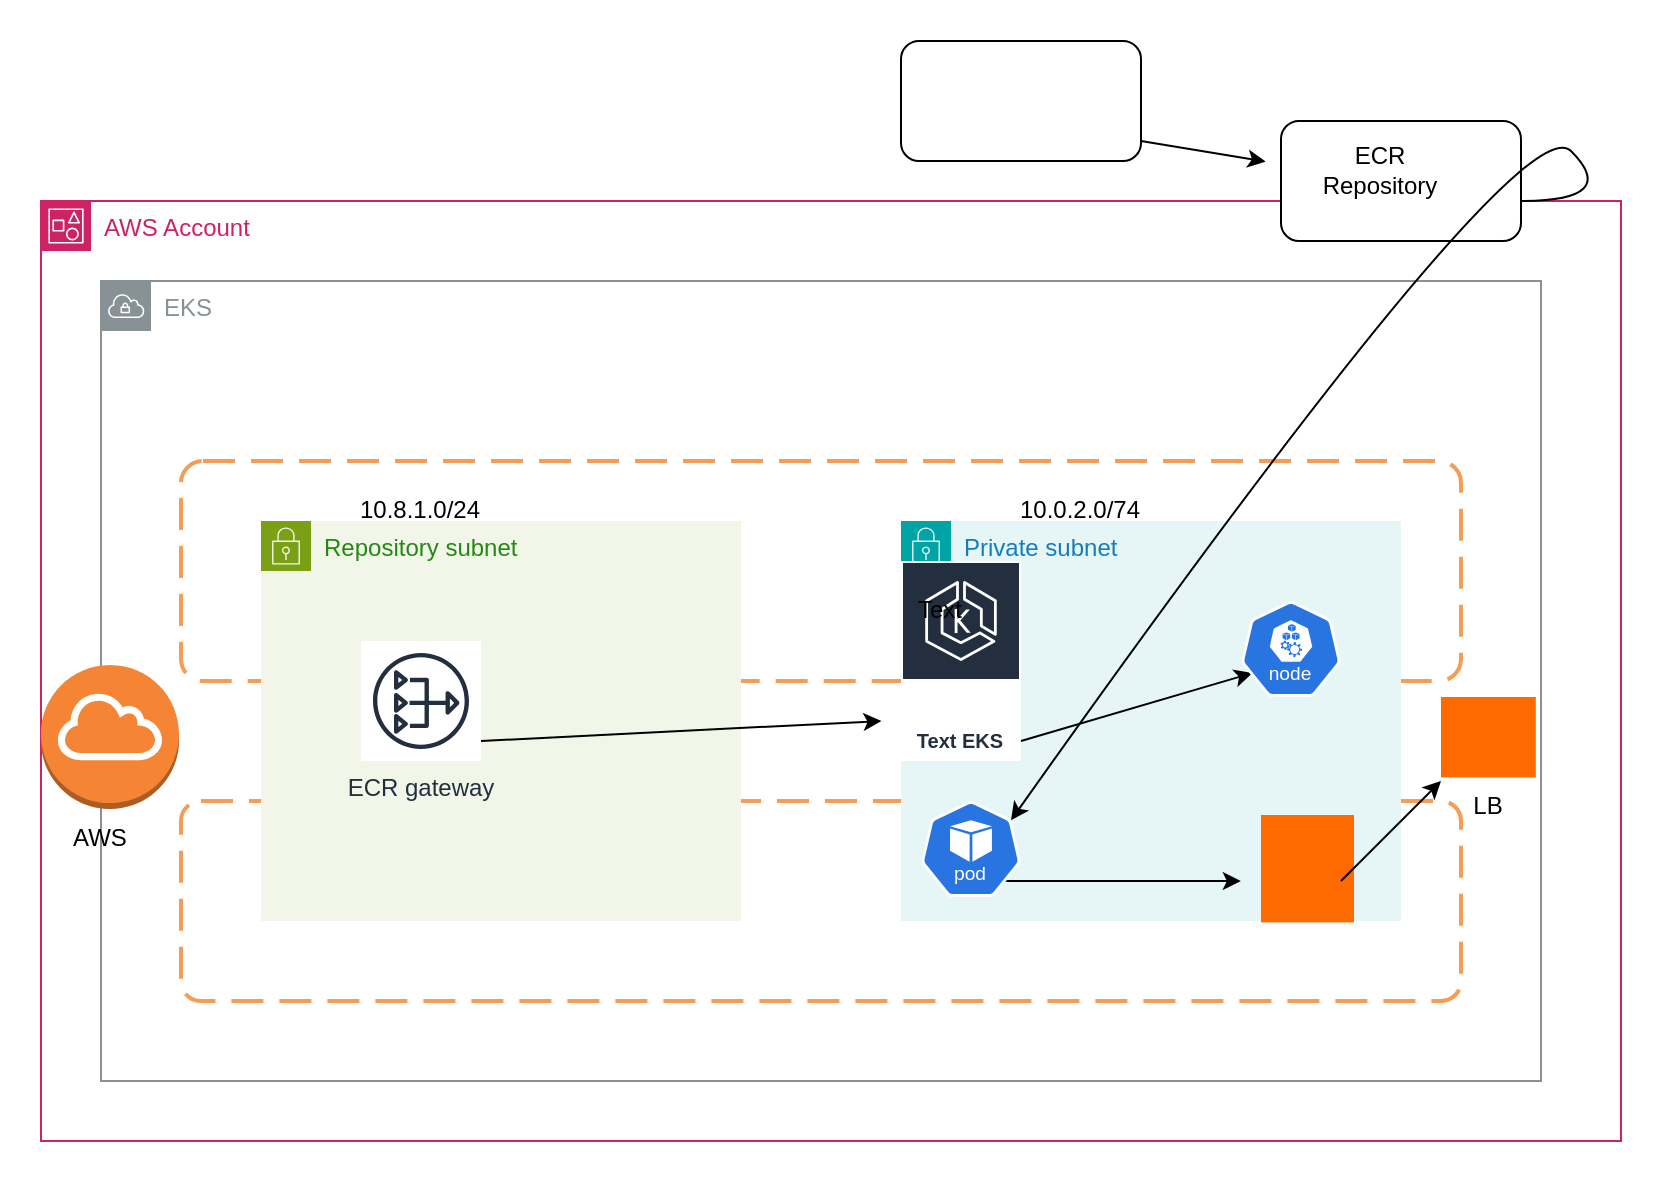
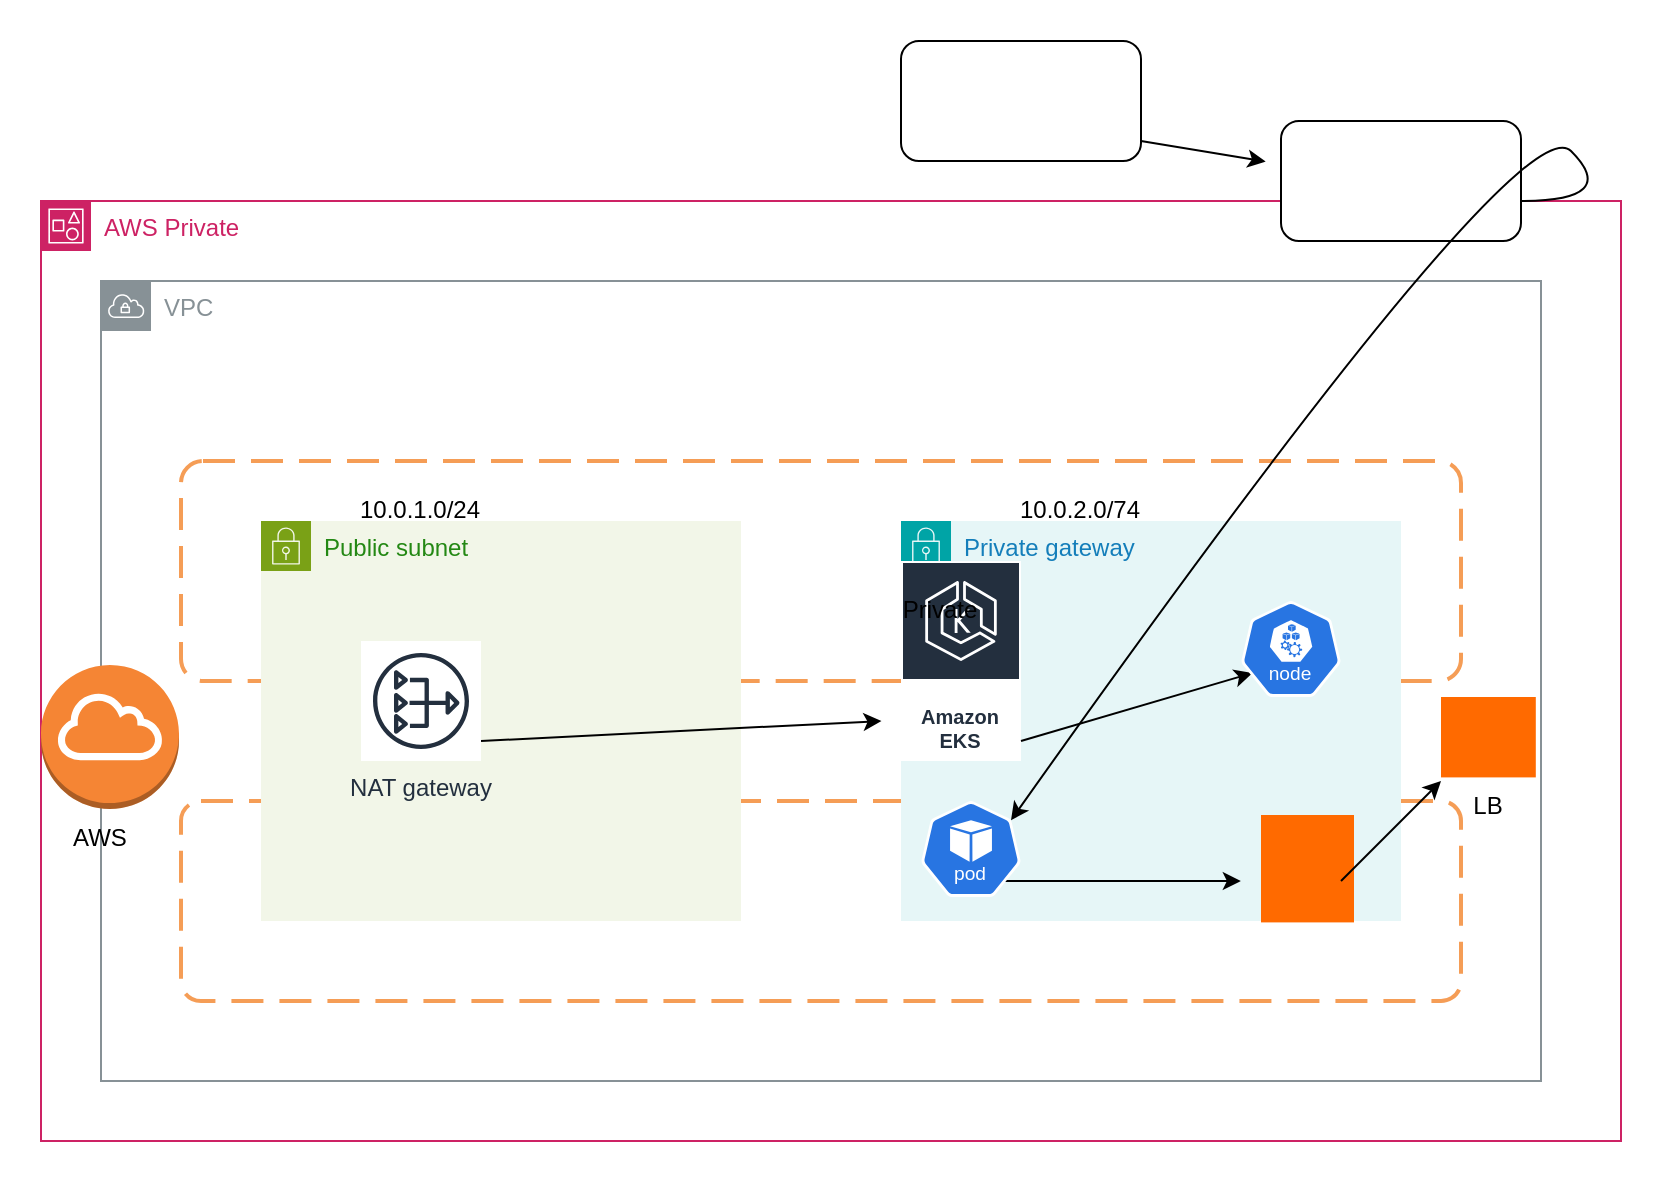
node "ECR Repository": removed
node "AWS Account": label "AWS Account" -> "AWS Private"
node "EKS": label "EKS" -> "VPC"
node "10.8.1.0/24": label "10.8.1.0/24" -> "10.0.1.0/24"
node "Repository subnet": label "Repository subnet" -> "Public subnet"
node "Private subnet": label "Private subnet" -> "Private gateway"
node "Text": label "Text" -> "Private"
node "Text EKS": label "Text EKS" -> "Amazon EKS"
node "ECR gateway": label "ECR gateway" -> "NAT gateway"
